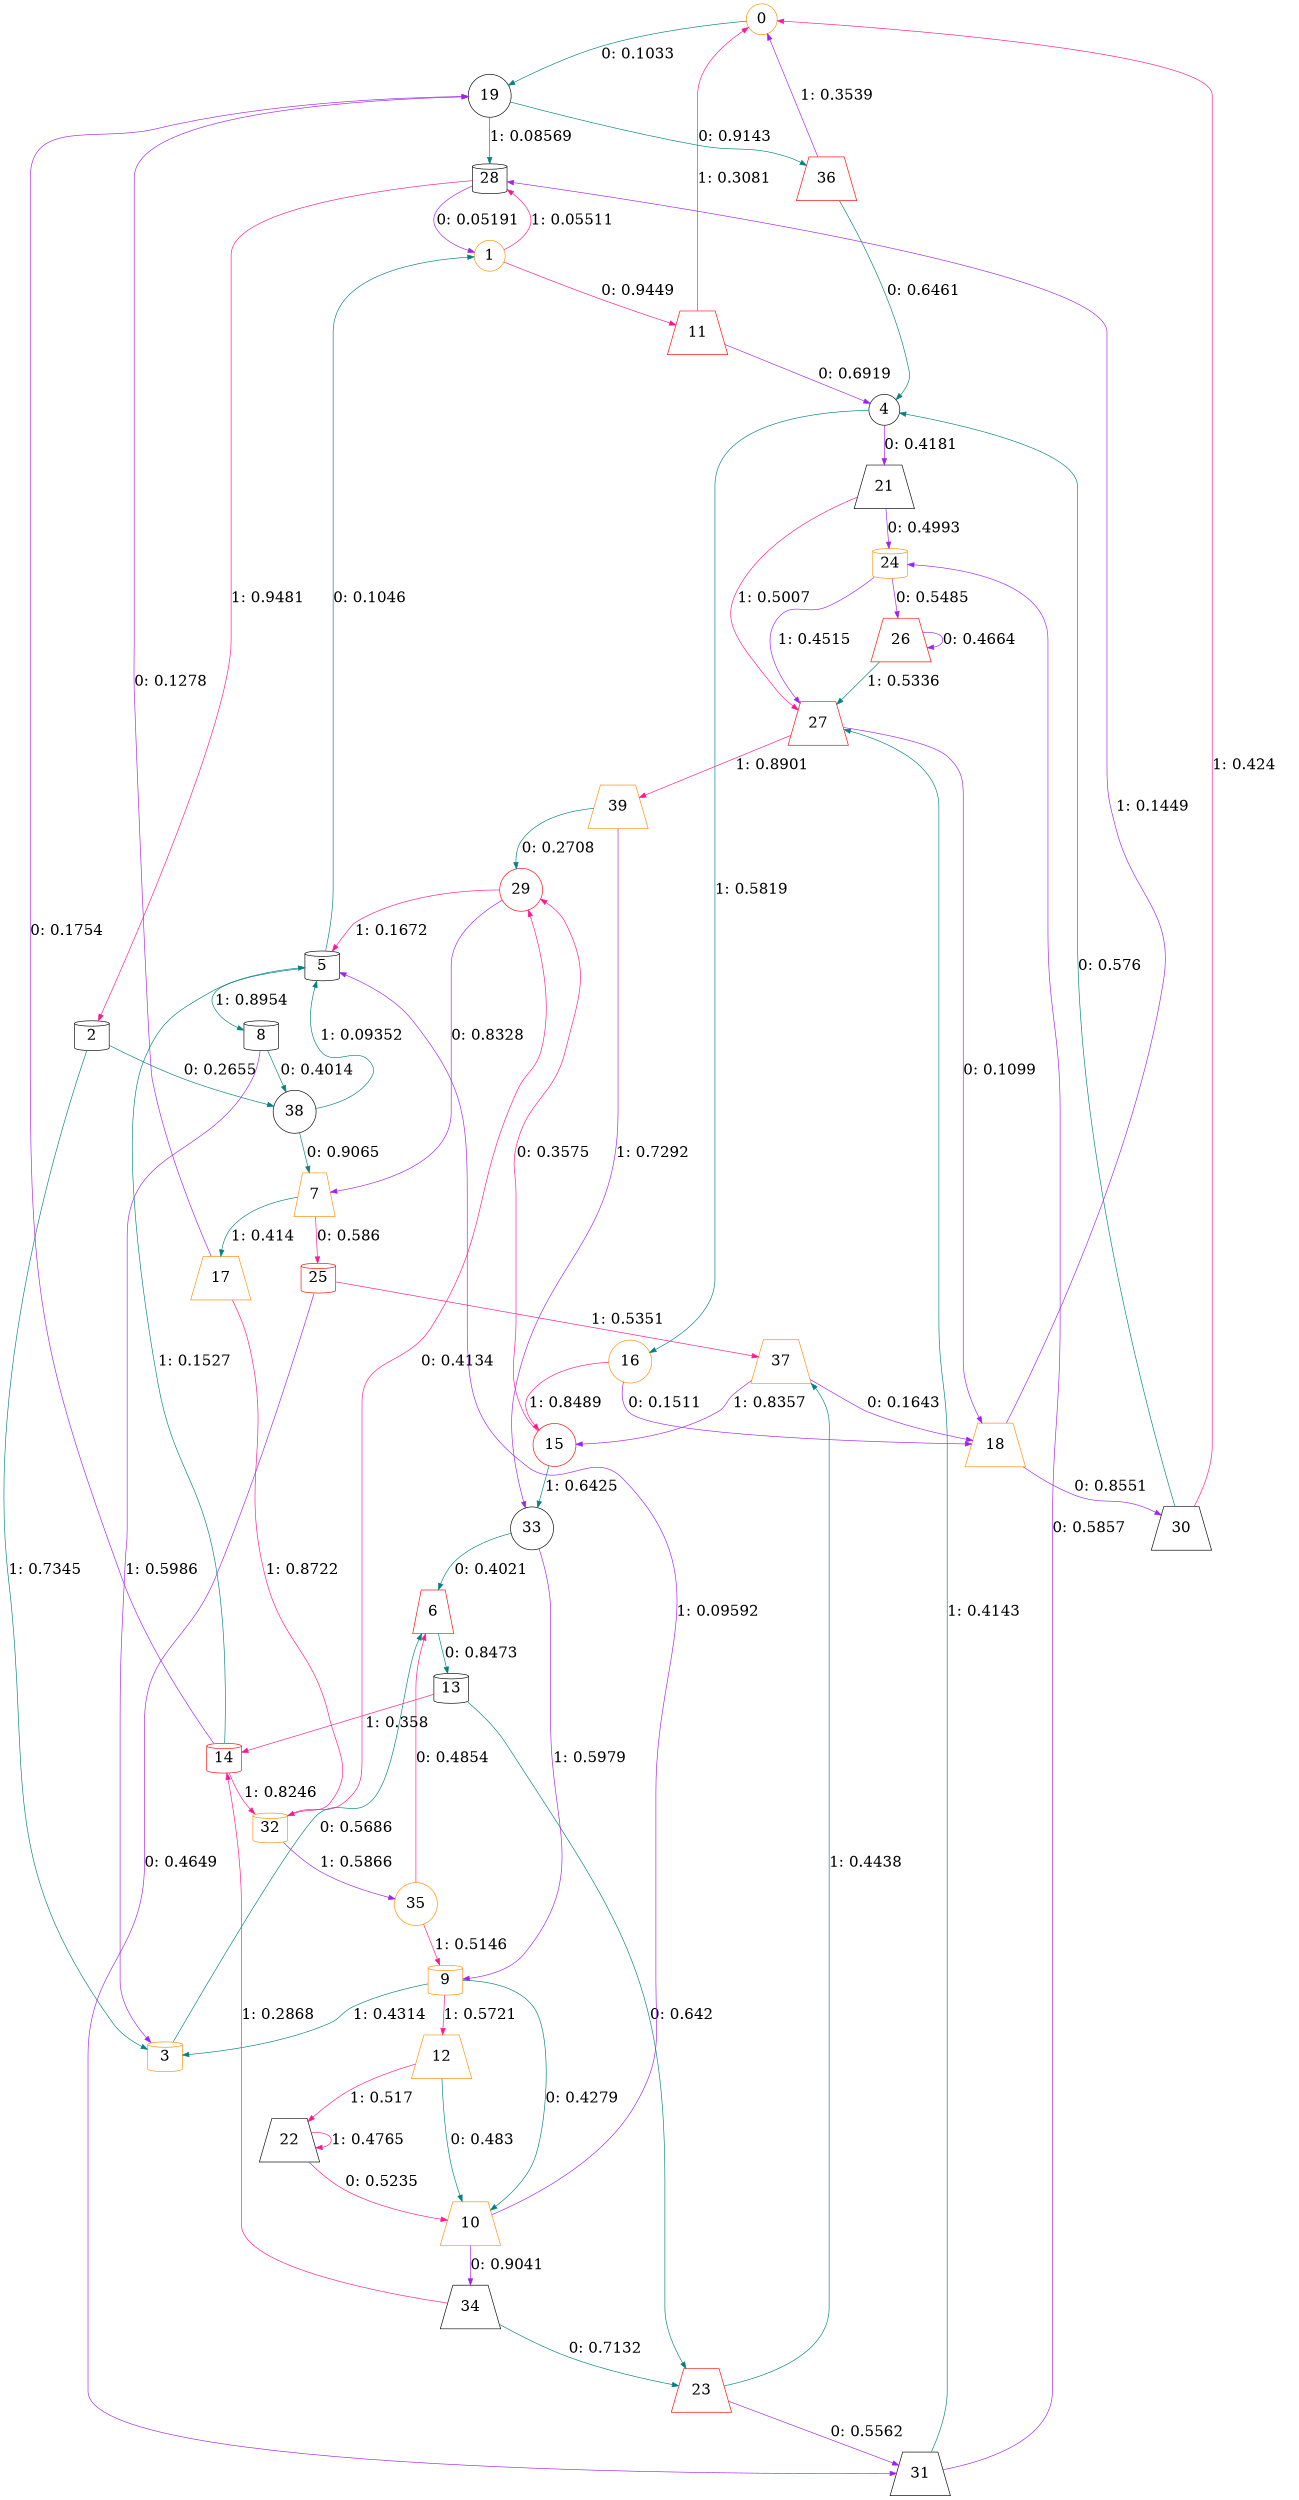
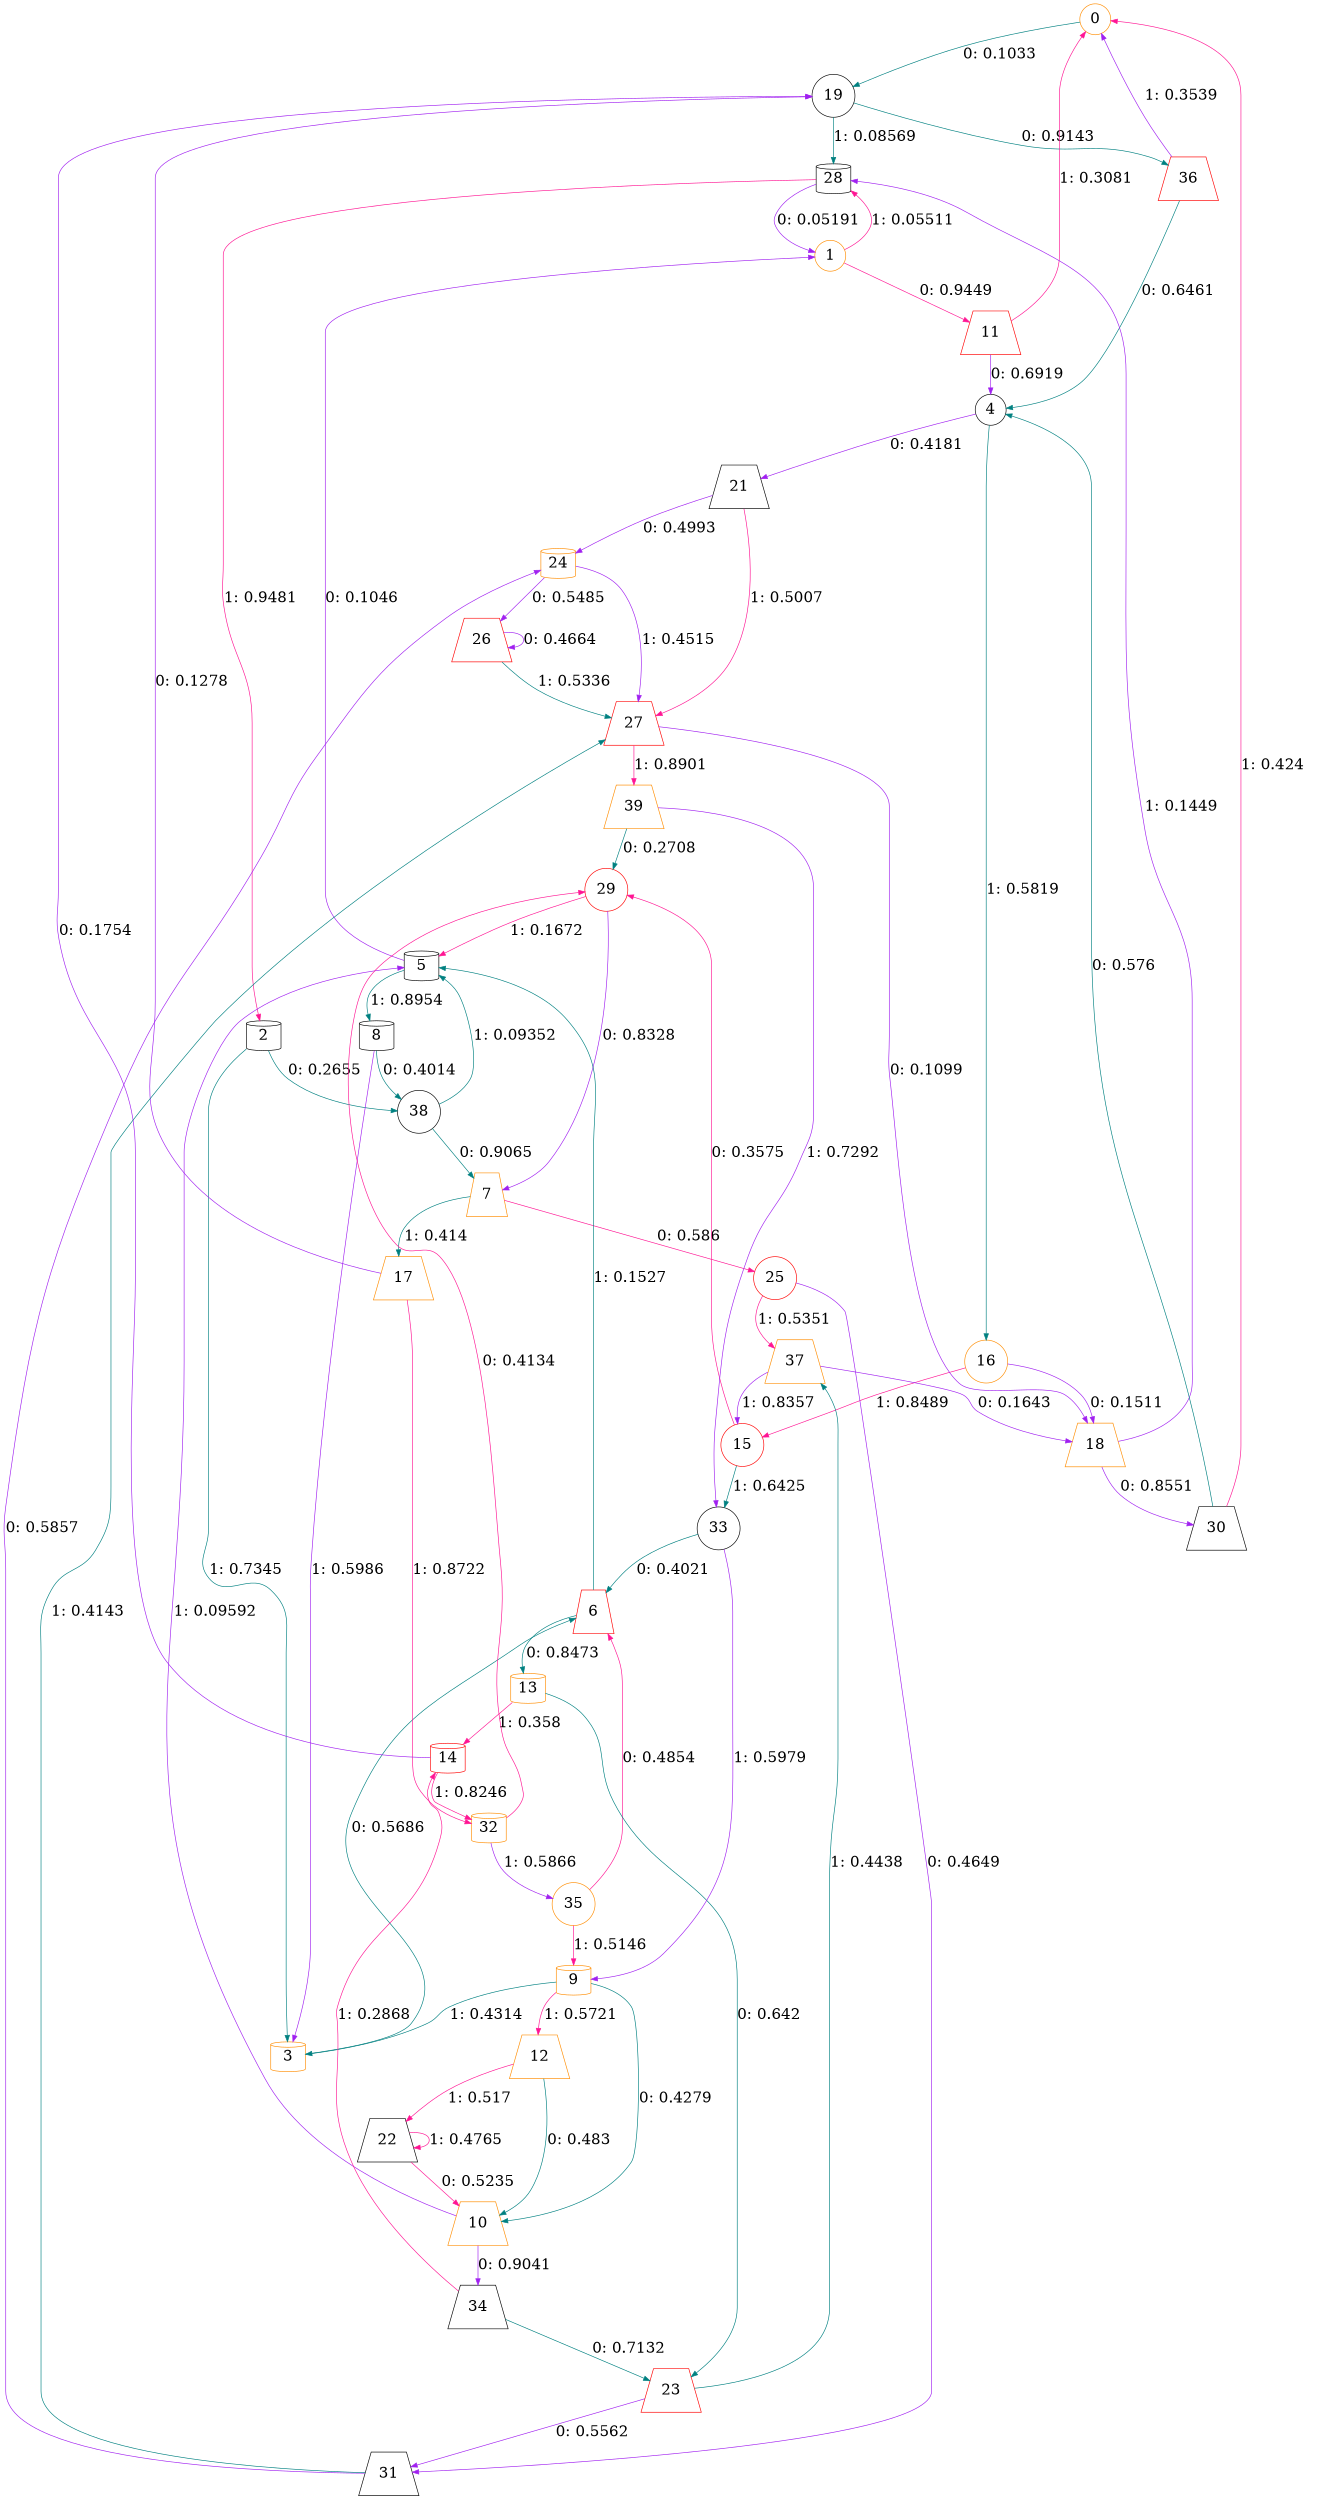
edge "5" -> "1": color teal -> purple
node "25": shape cylinder -> circle
edge "14" -> "5": now "6" -> "5"
node "13": color black -> darkorange
